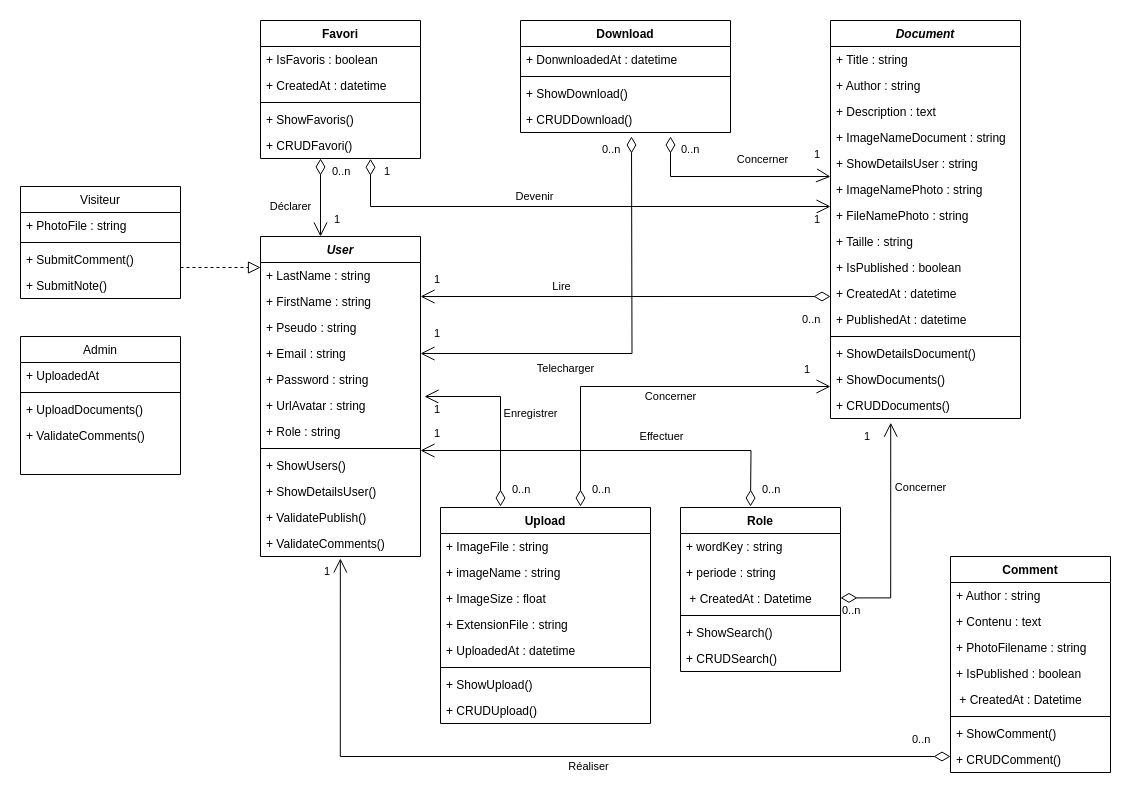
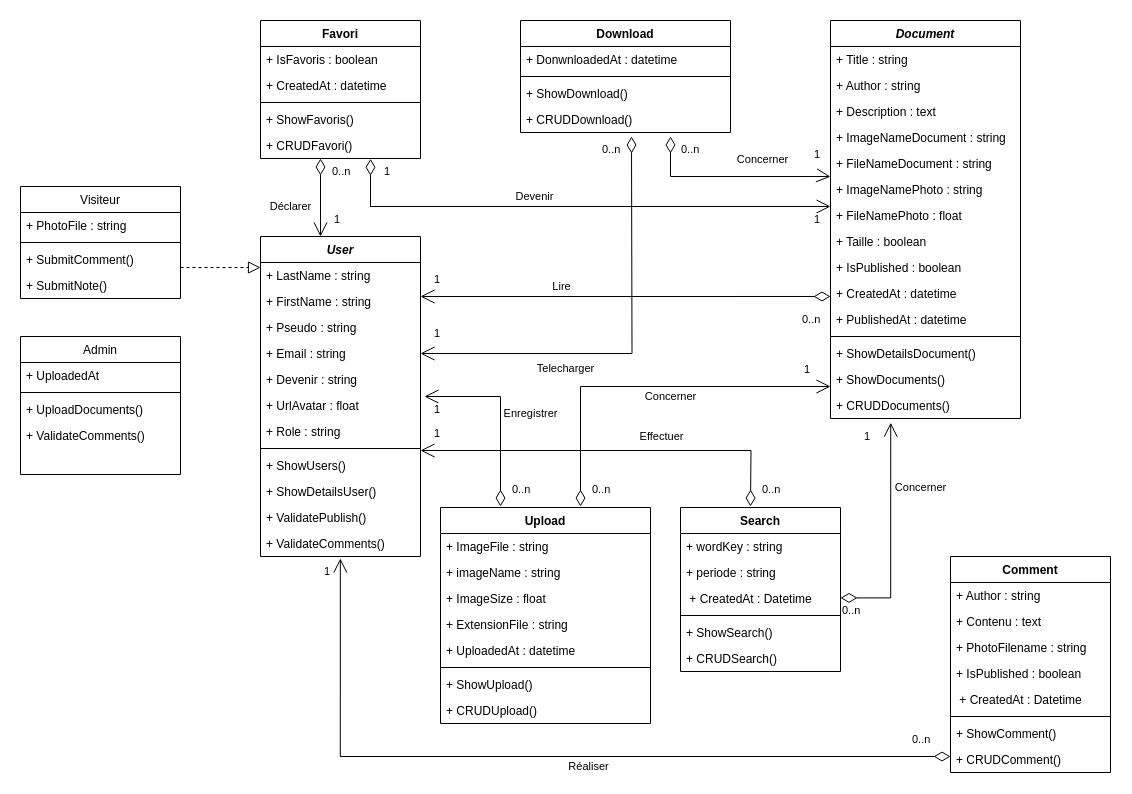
node "+ ShowDetailsUser : string": label "+ ShowDetailsUser : string" -> "+ FileNameDocument : string"
node "+ FileNamePhoto : string": label "+ FileNamePhoto : string" -> "+ FileNamePhoto : float"
node "+ Taille : string": label "+ Taille : string" -> "+ Taille : boolean"
node "+ Password : string": label "+ Password : string" -> "+ Devenir : string"
node "+ UrlAvatar : string": label "+ UrlAvatar : string" -> "+ UrlAvatar : float"
node "Role": label "Role" -> "Search"
